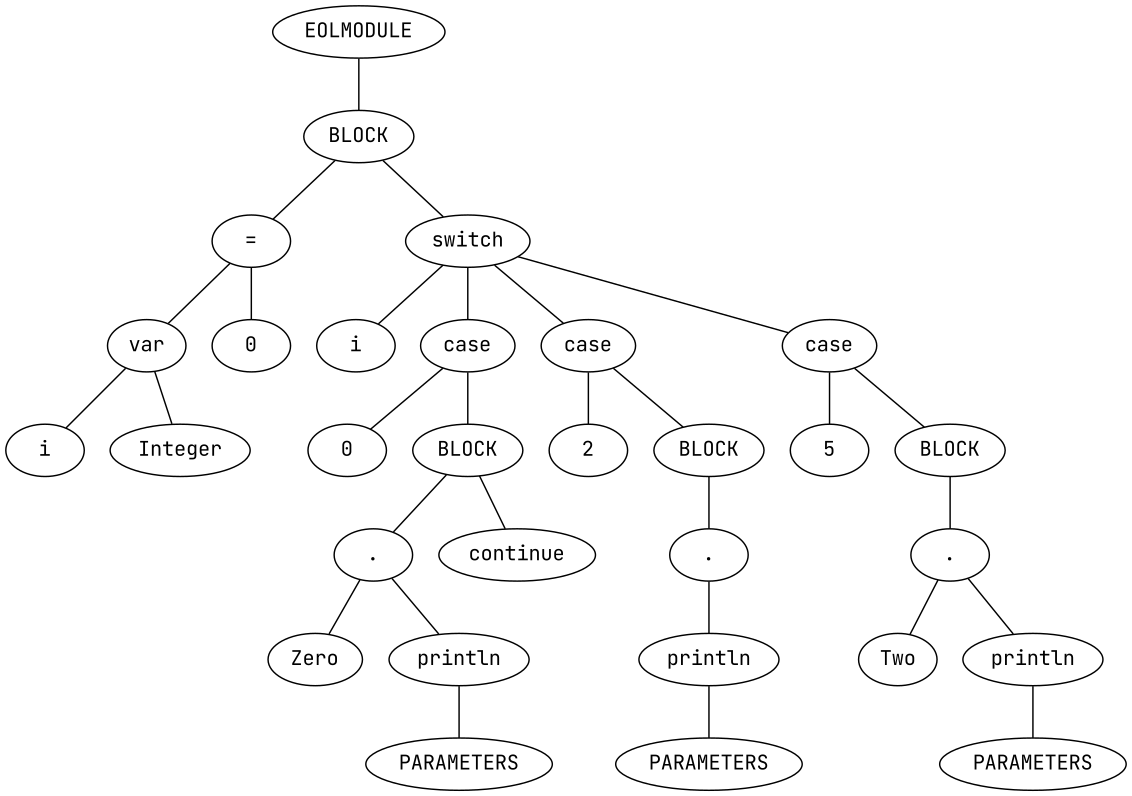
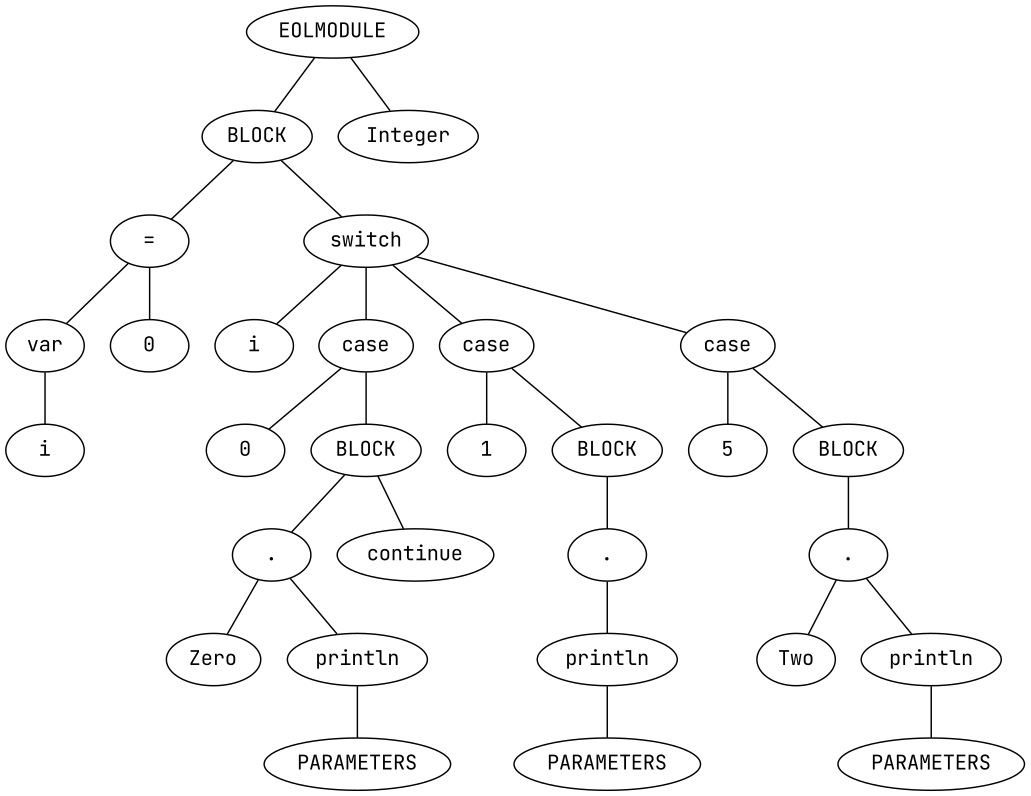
edge "var" -- "Integer": now "EOLMODULE" -- "Integer"
node "2": label "2" -> "1"
